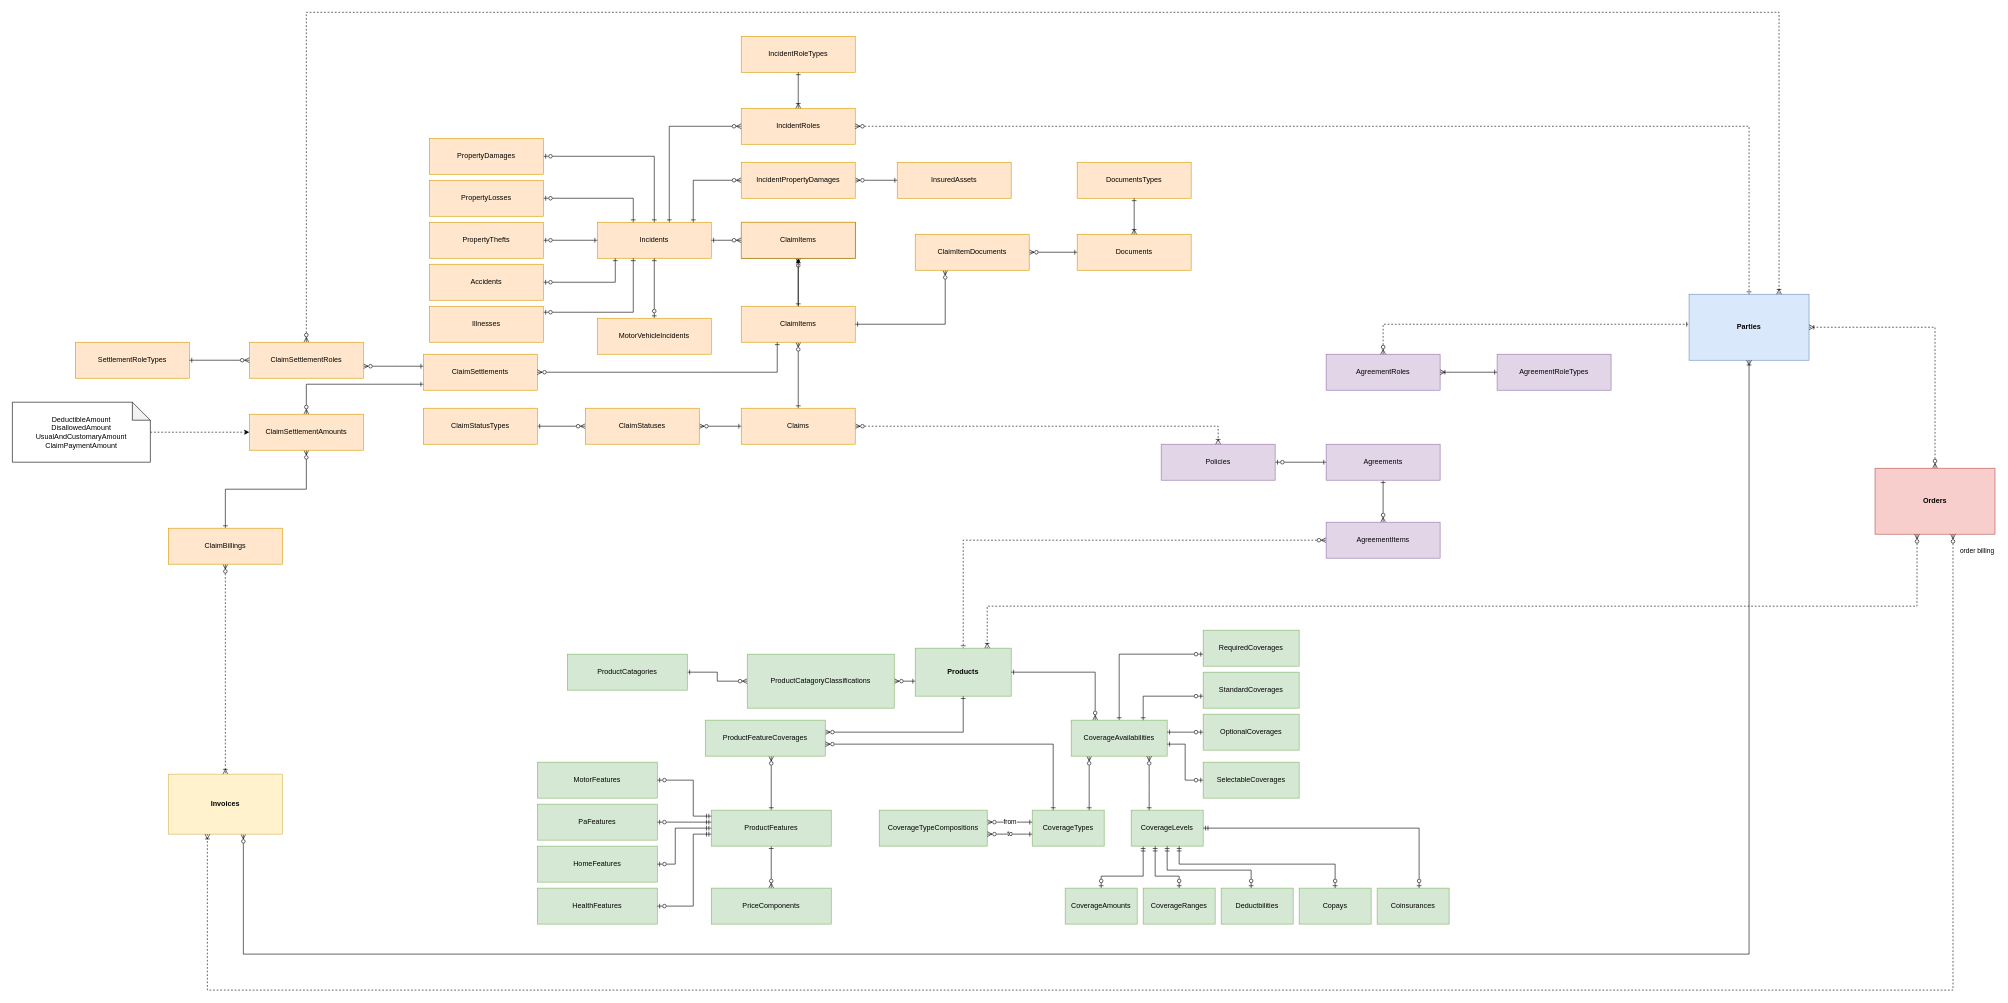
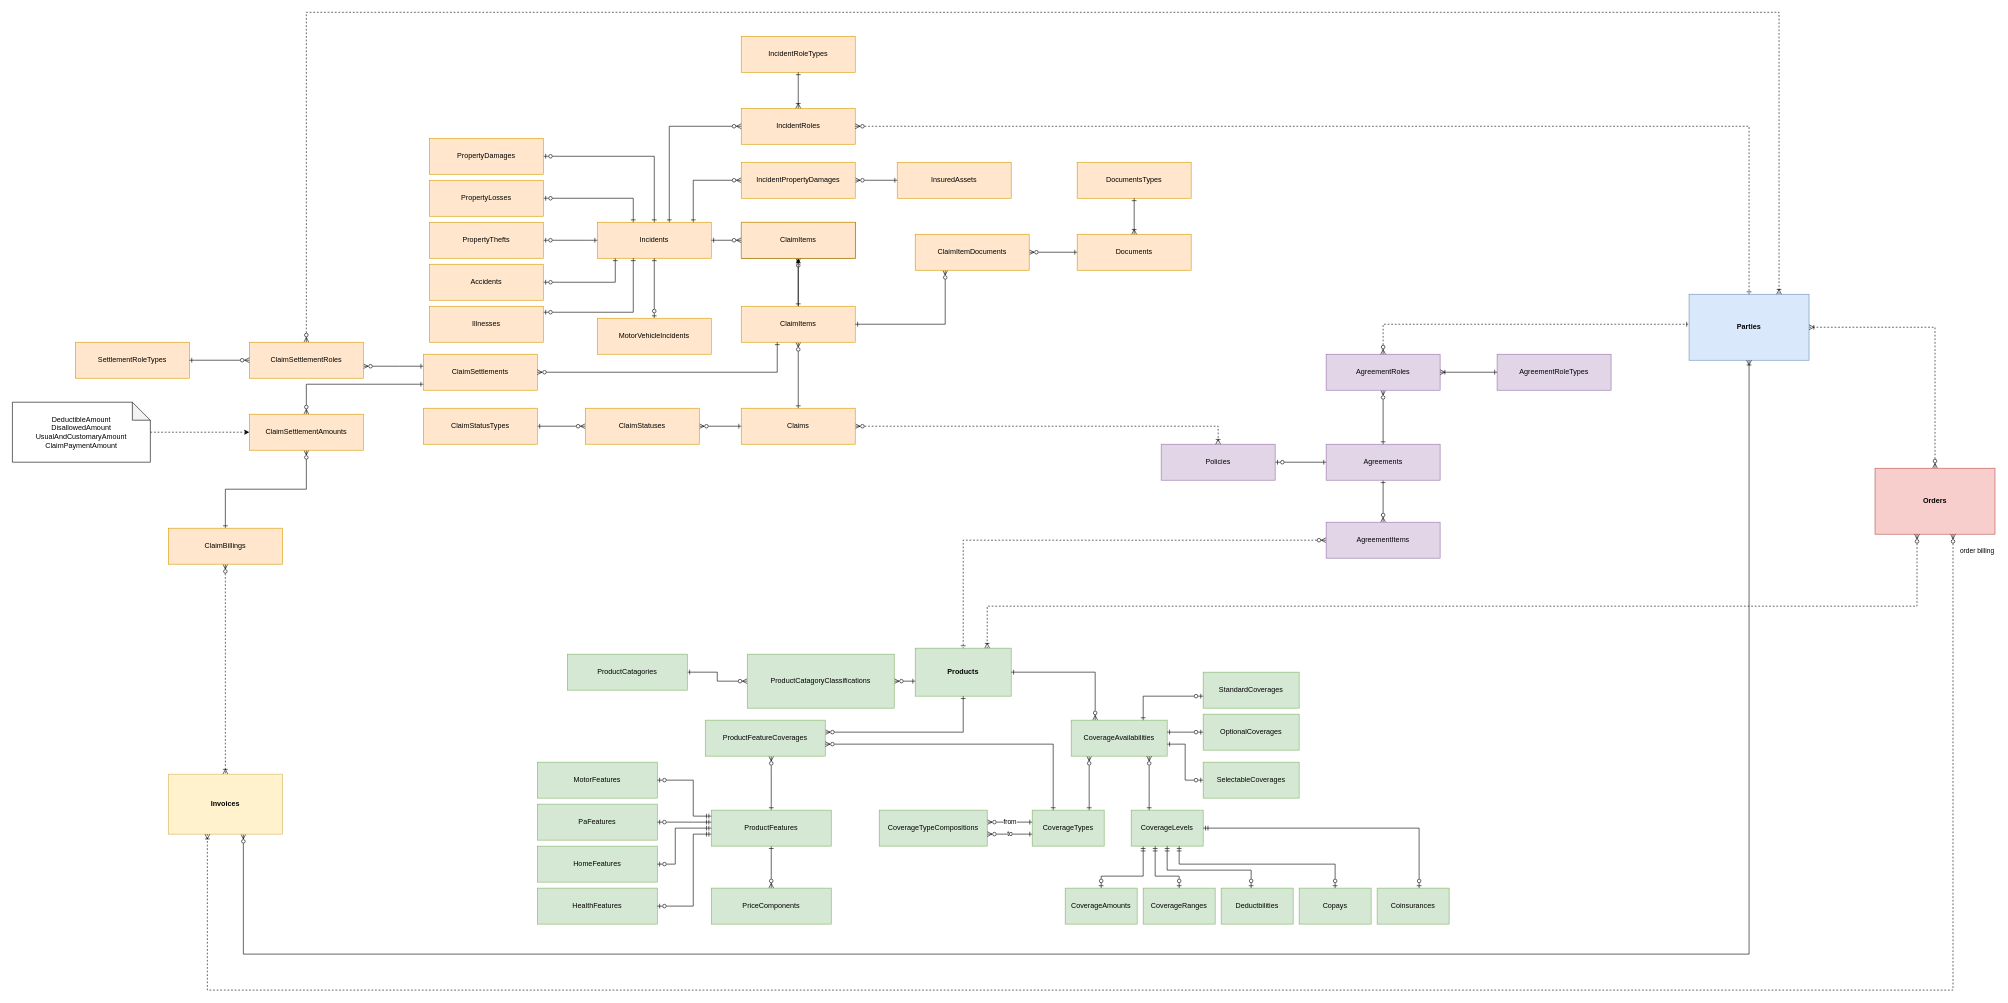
edge "AgreementRoles" -- "Agreements": added
node "RequiredCoverages": removed
edge "RequiredCoverages" -- "CoverageAvailabilities": removed
